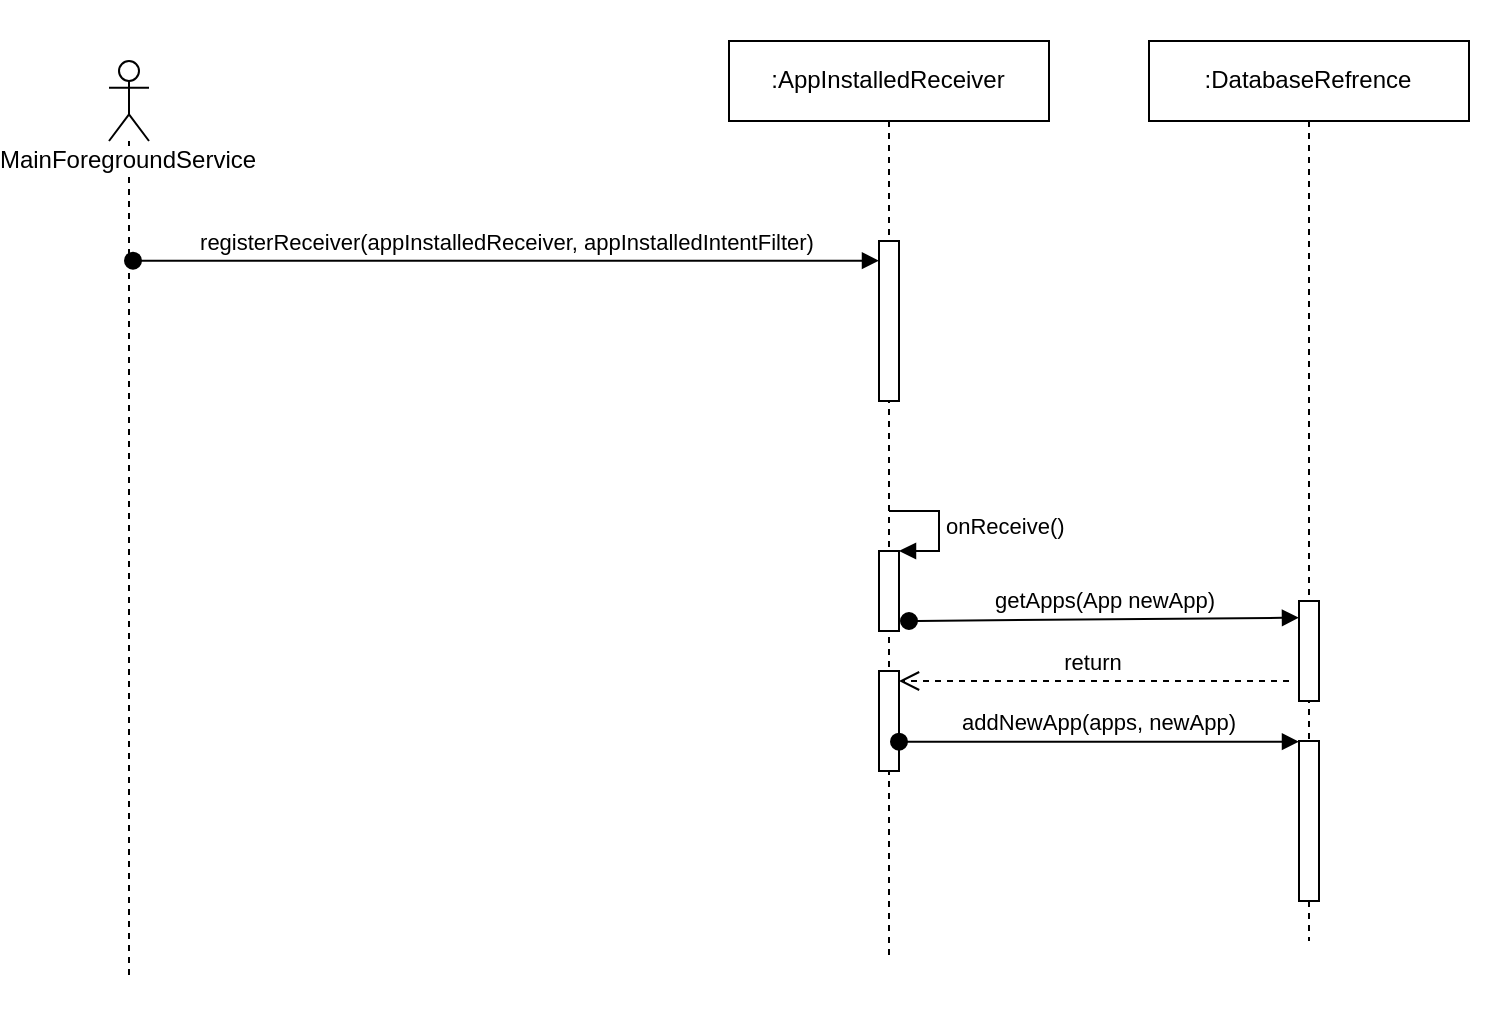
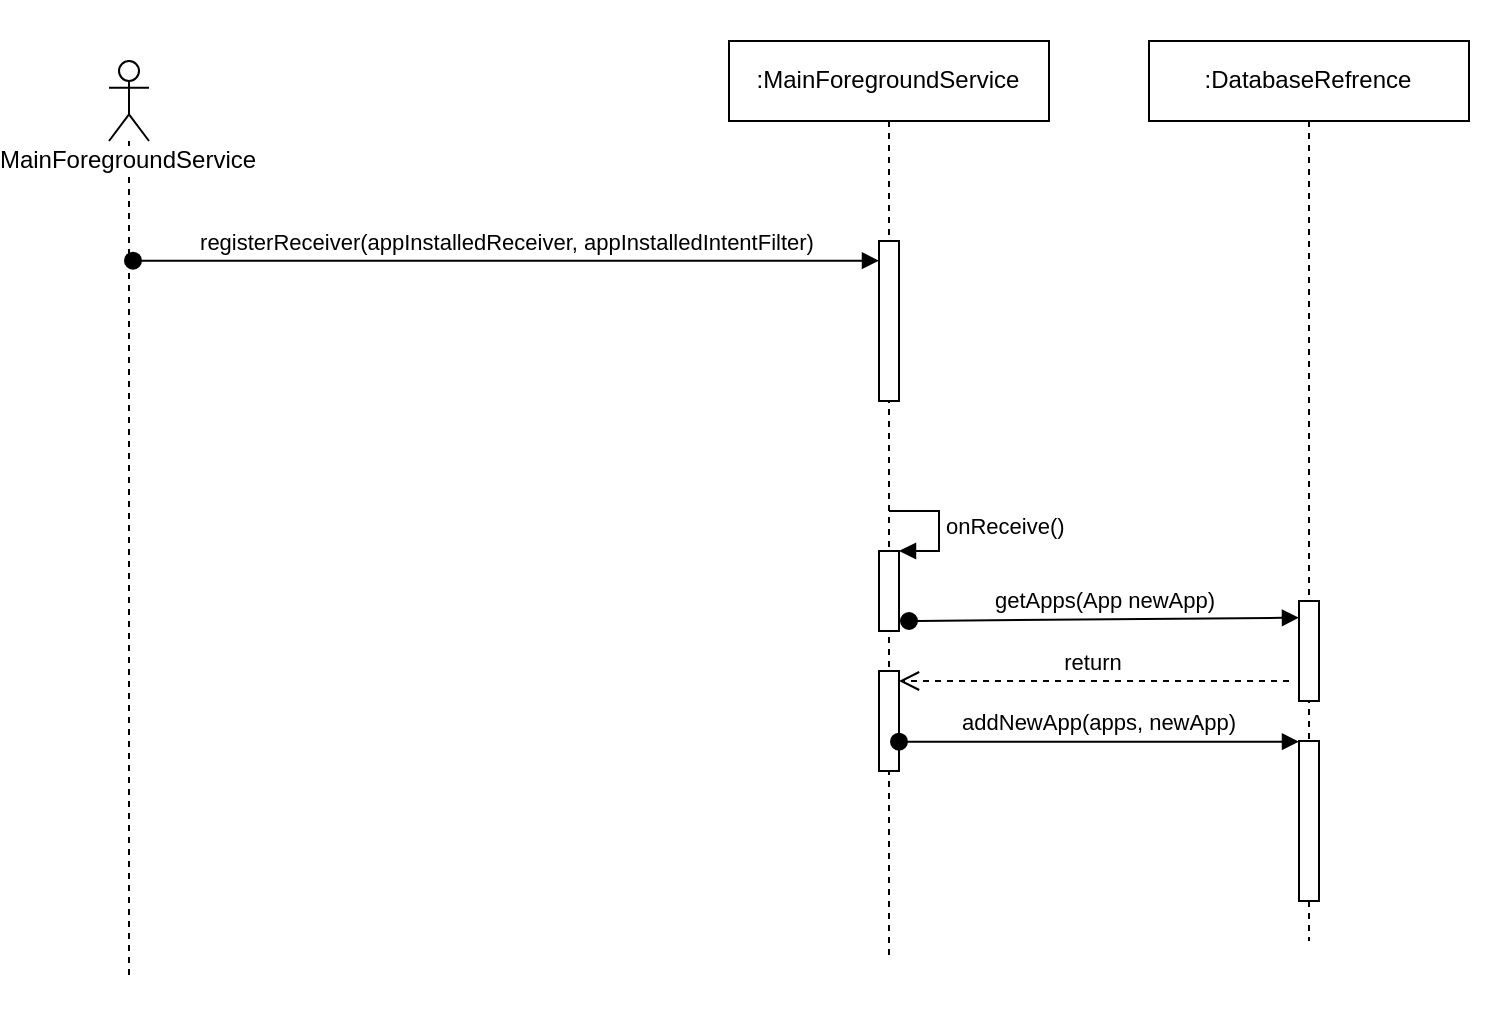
node ":AppInstalledReceiver": label ":AppInstalledReceiver" -> ":MainForegroundService"
